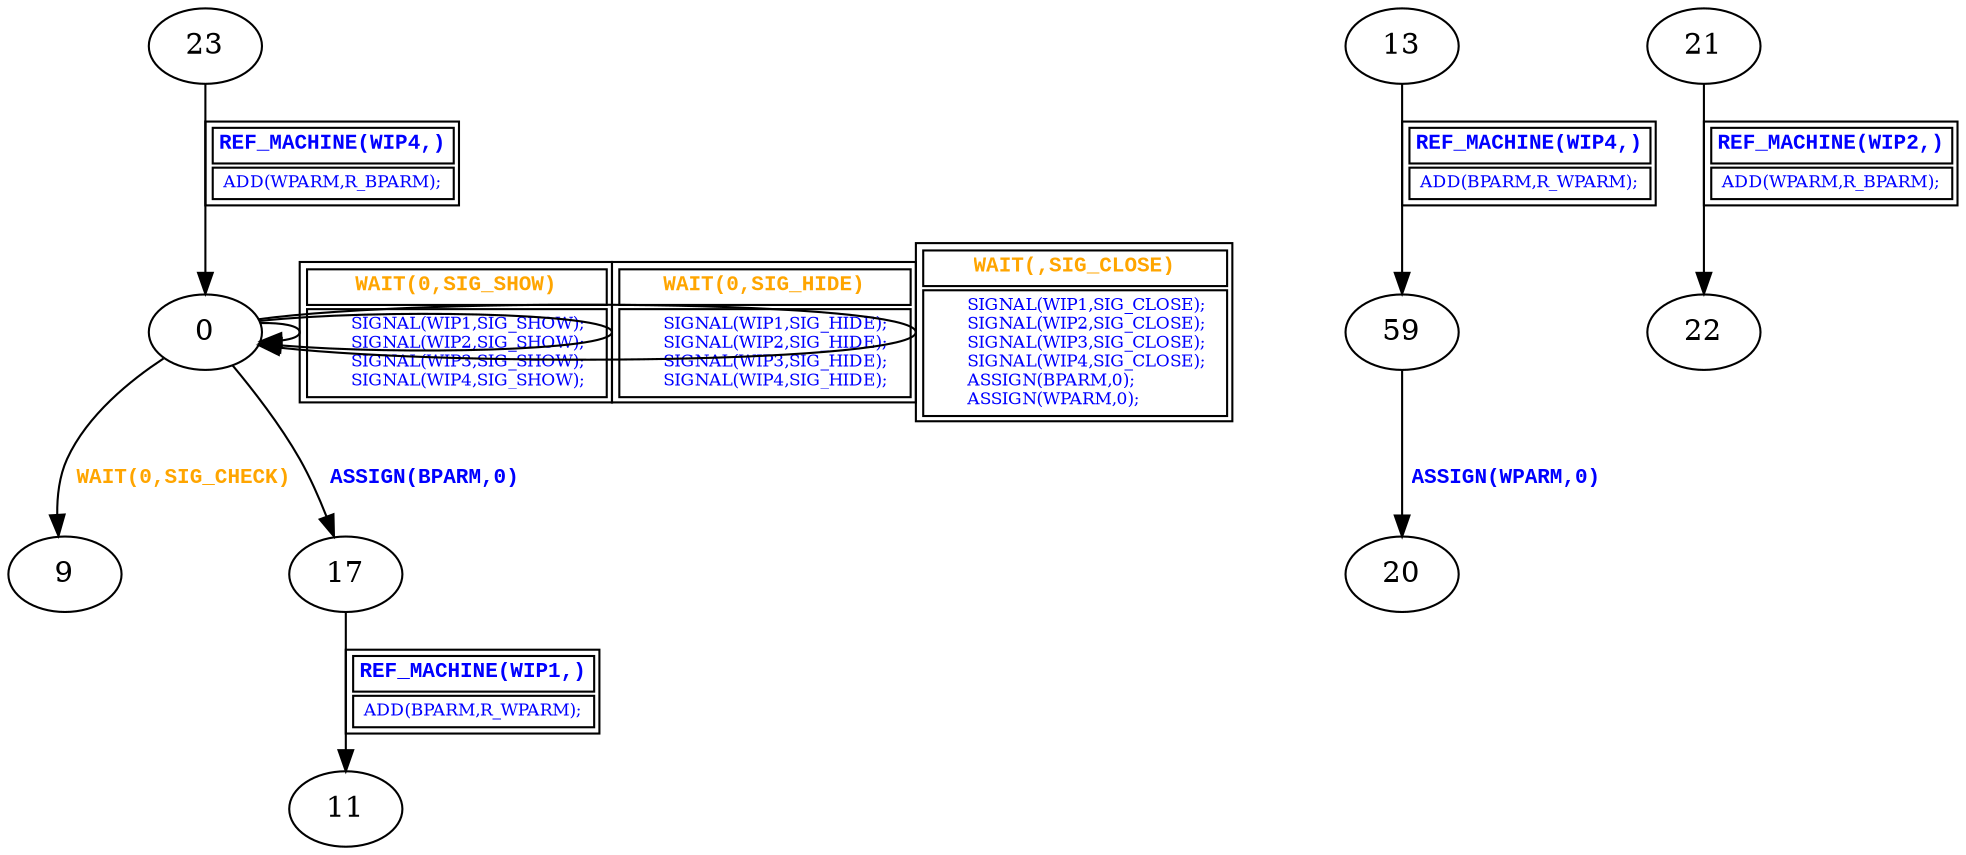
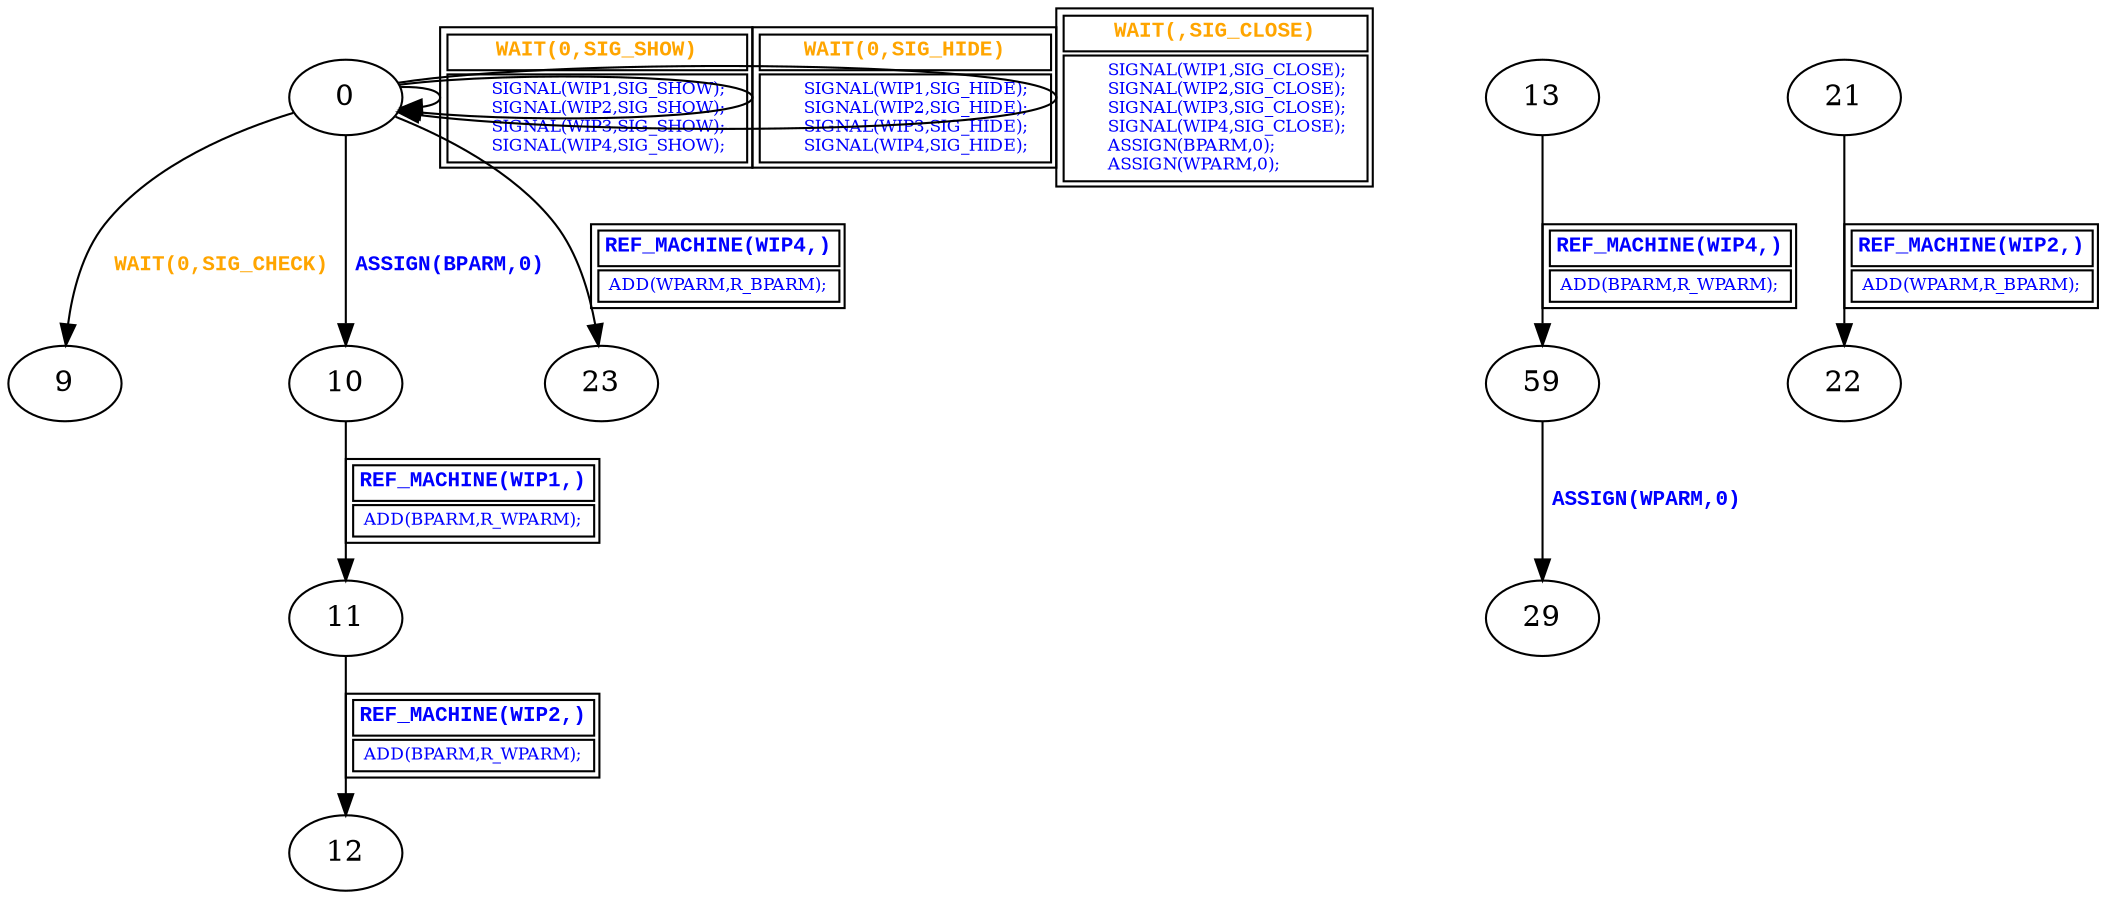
edge "23" -> "0": reversed
node "17": label "17" -> "10"
node "20": label "20" -> "29"
node "12": added
